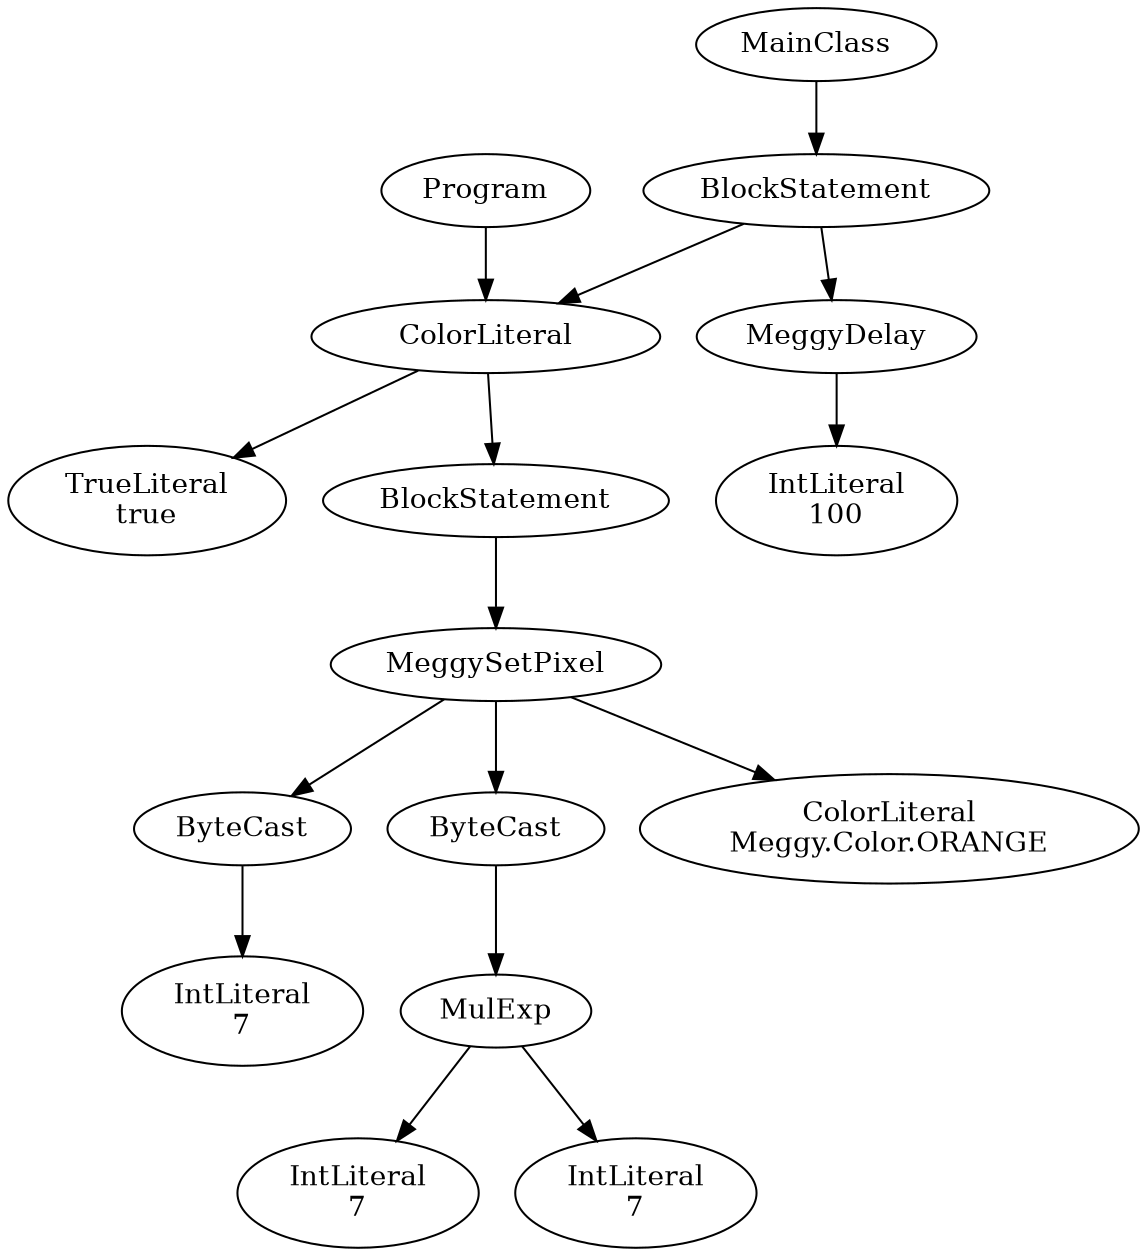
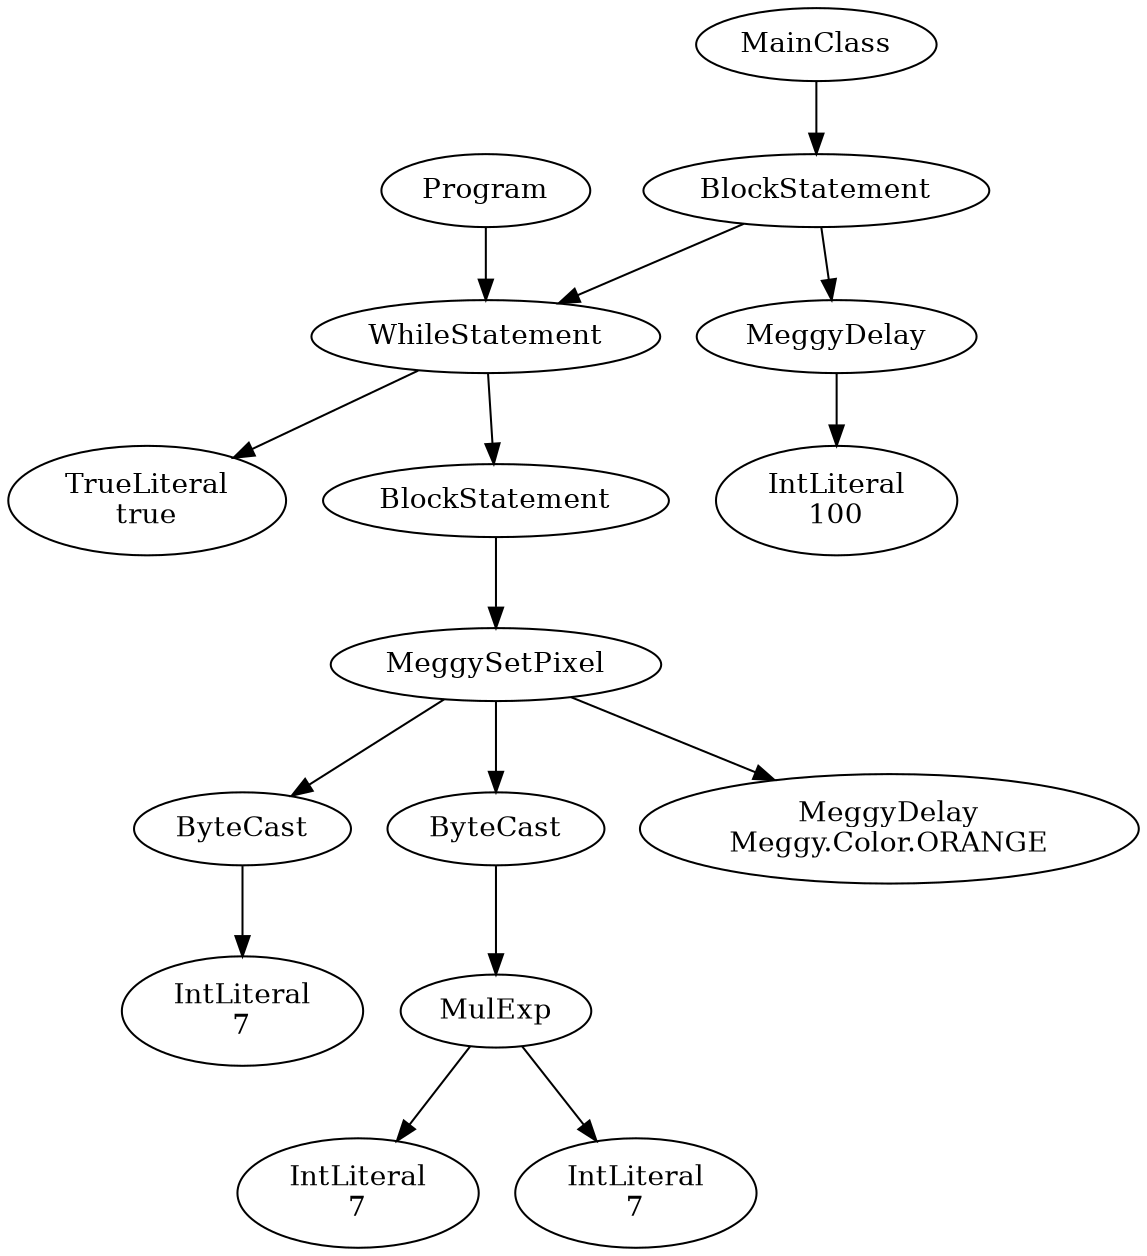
node "ColorLiteral": label "ColorLiteral" -> "WhileStatement"
node "ColorLiteral Meggy.Color.ORANGE": label "ColorLiteral Meggy.Color.ORANGE" -> "MeggyDelay Meggy.Color.ORANGE"
